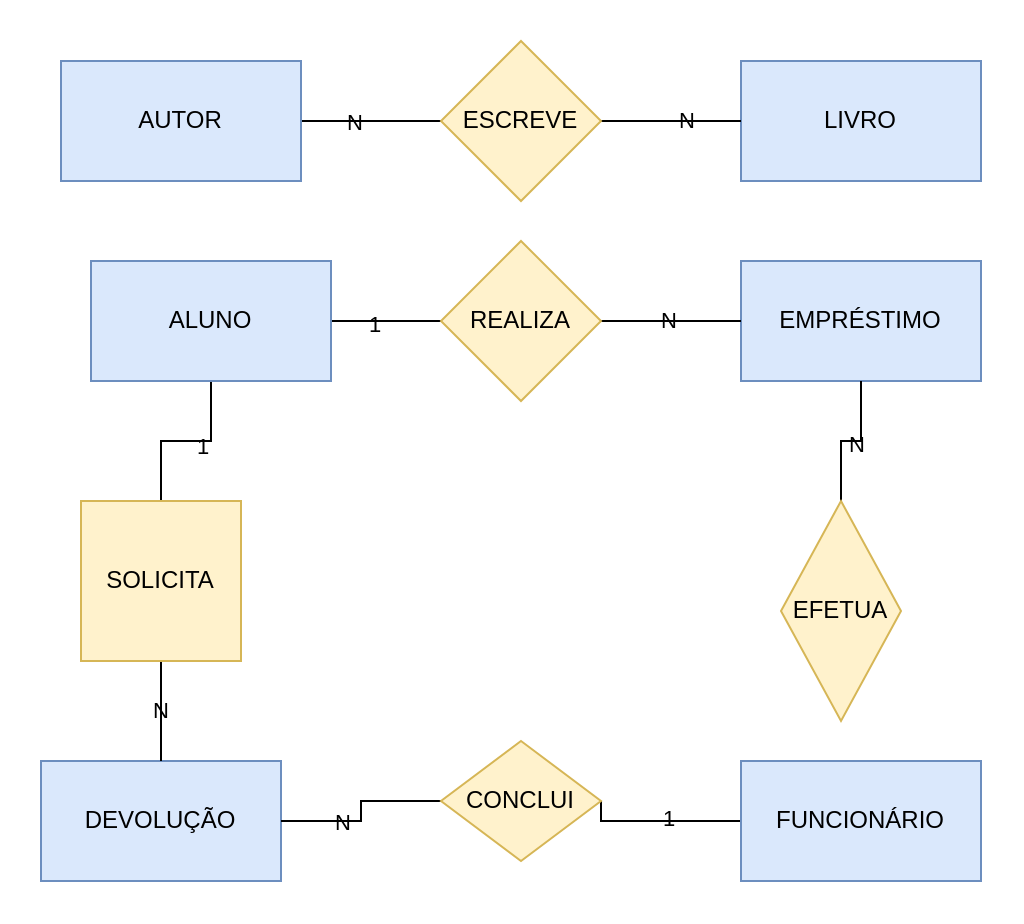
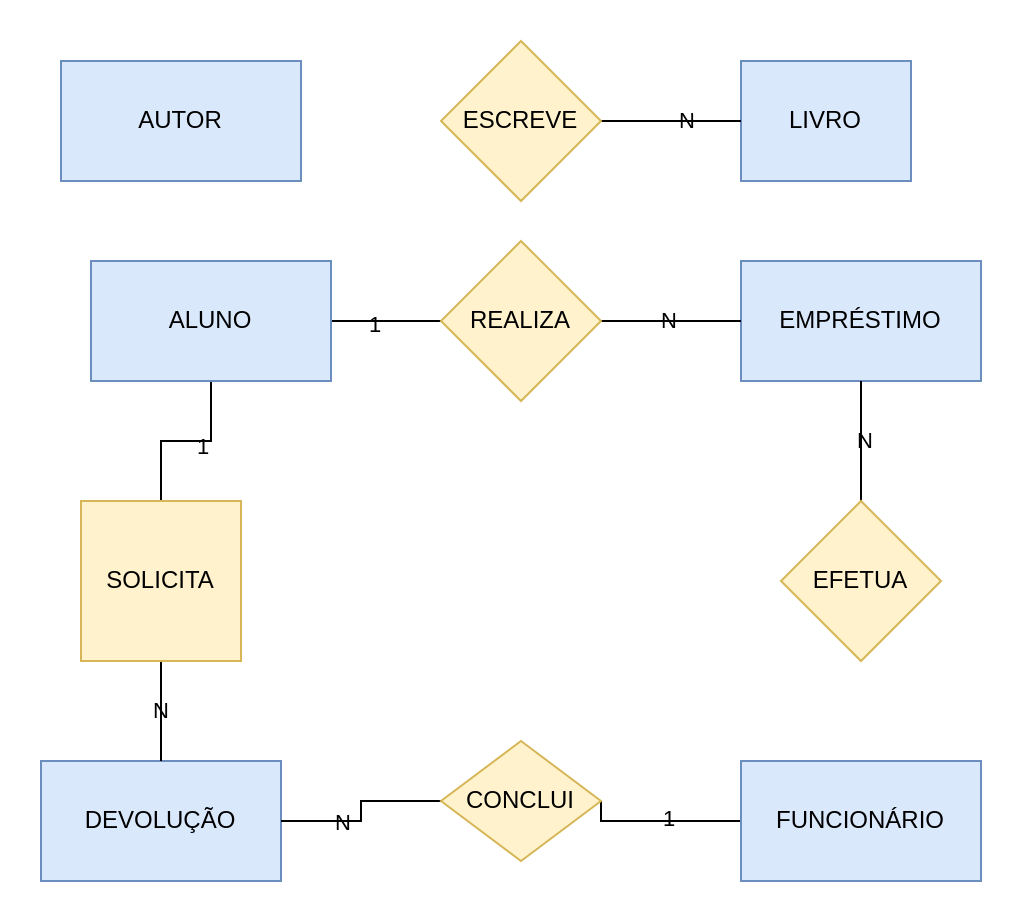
edge "AUTOR" -- "ESCREVE": removed, label "N"
node "LIVRO": size 240x120 -> 170x120
node "EFETUA": size 120x220 -> 160x160
